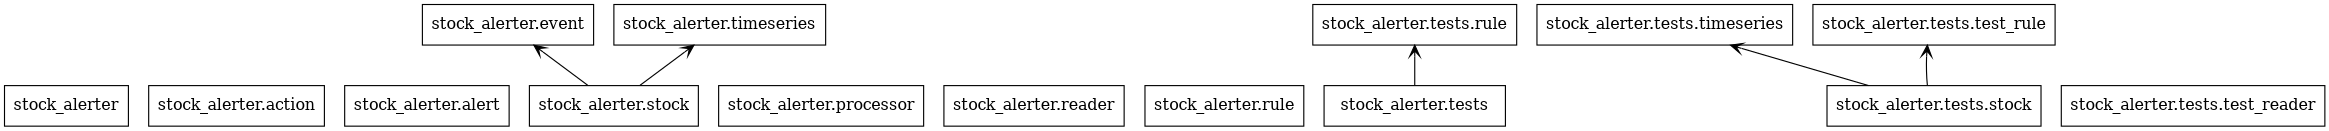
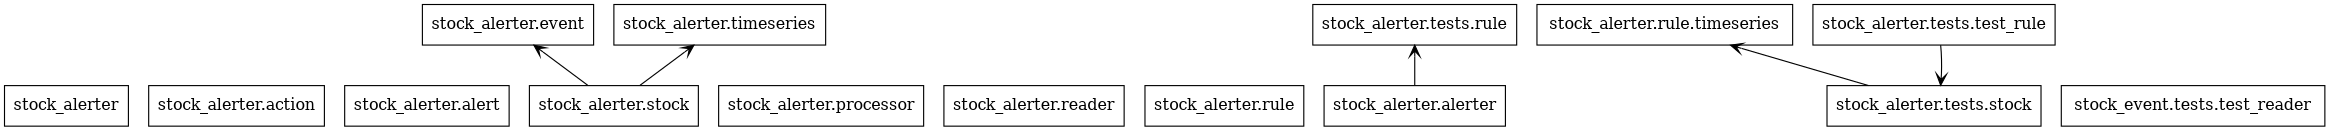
node "stock_alerter.tests.timeseries": label "stock_alerter.tests.timeseries" -> "stock_alerter.rule.timeseries"
edge "stock_alerter.tests.stock" -> "stock_alerter.tests.test_rule": reversed
node "stock_alerter.tests": label "stock_alerter.tests" -> "stock_alerter.alerter"
node "stock_alerter.tests.test_reader": label "stock_alerter.tests.test_reader" -> "stock_event.tests.test_reader"
